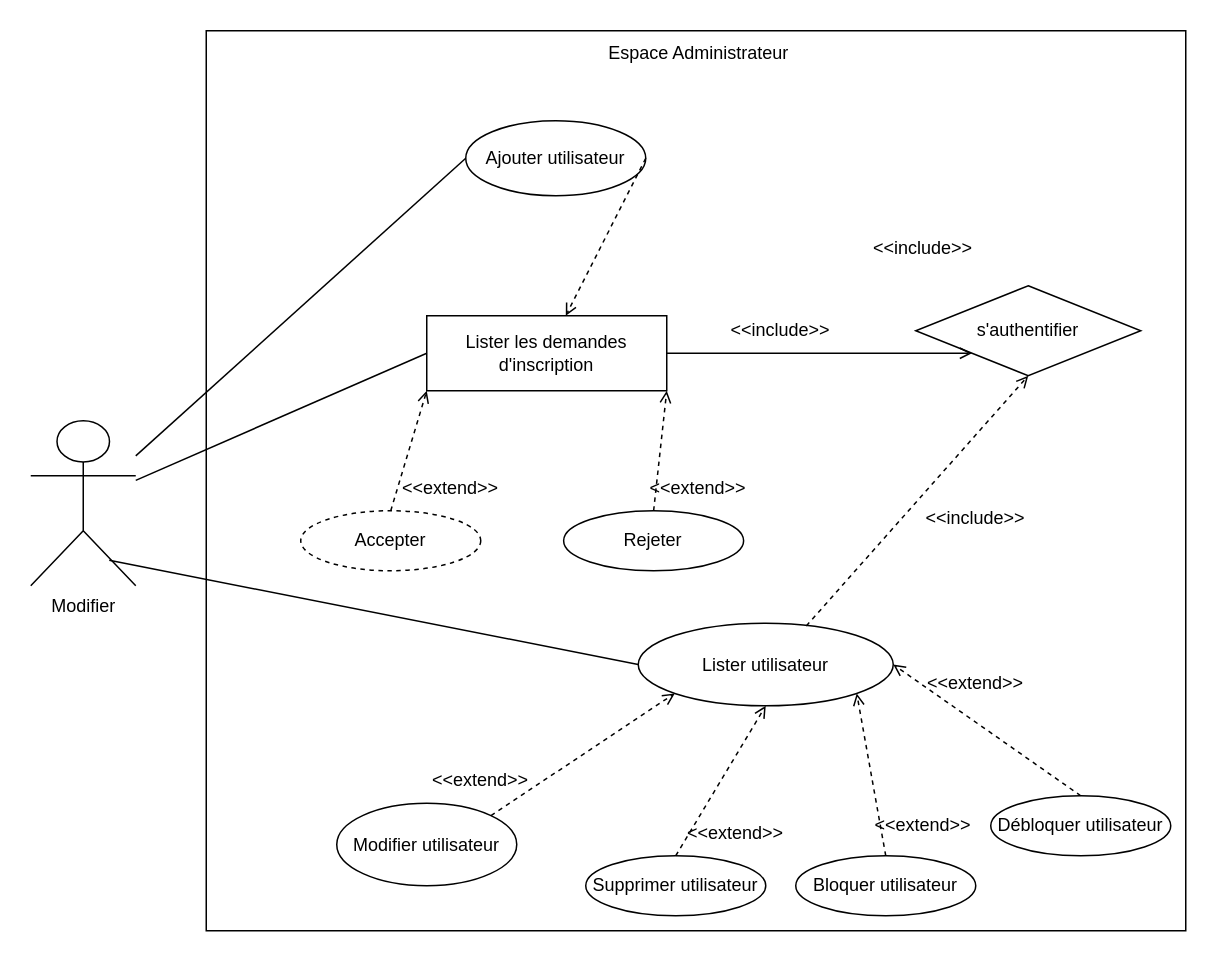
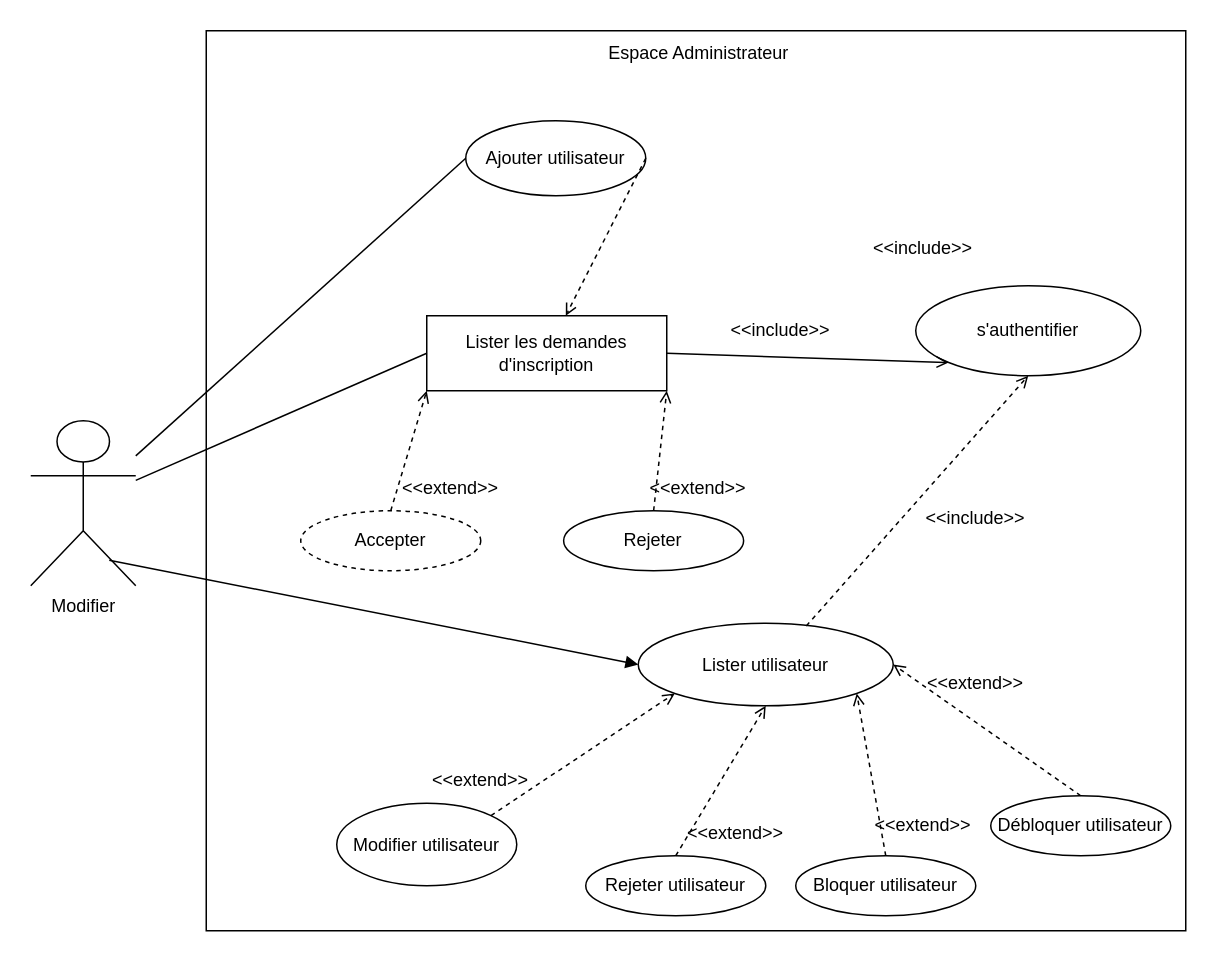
node "s'authentifier": shape diamond -> ellipse
edge "Modifier" -- "Lister utilisateur": arrowhead none -> block
node "Supprimer utilisateur": label "Supprimer utilisateur" -> "Rejeter utilisateur"
